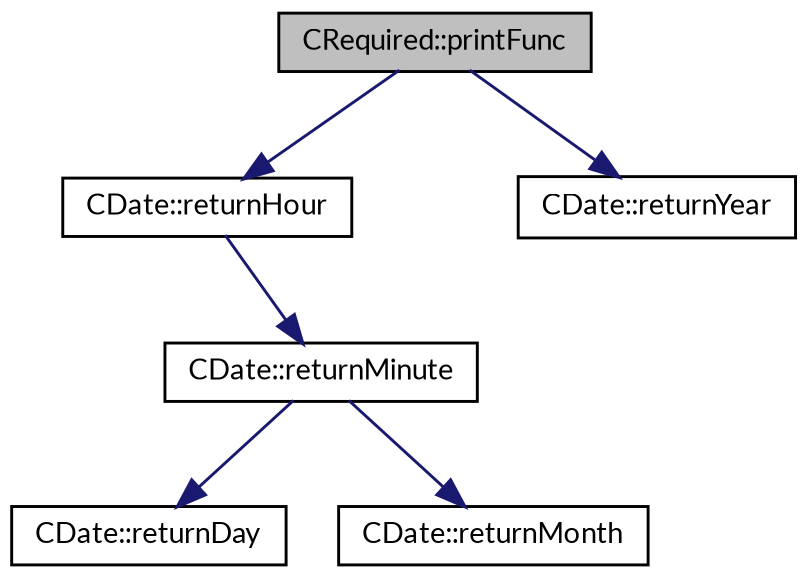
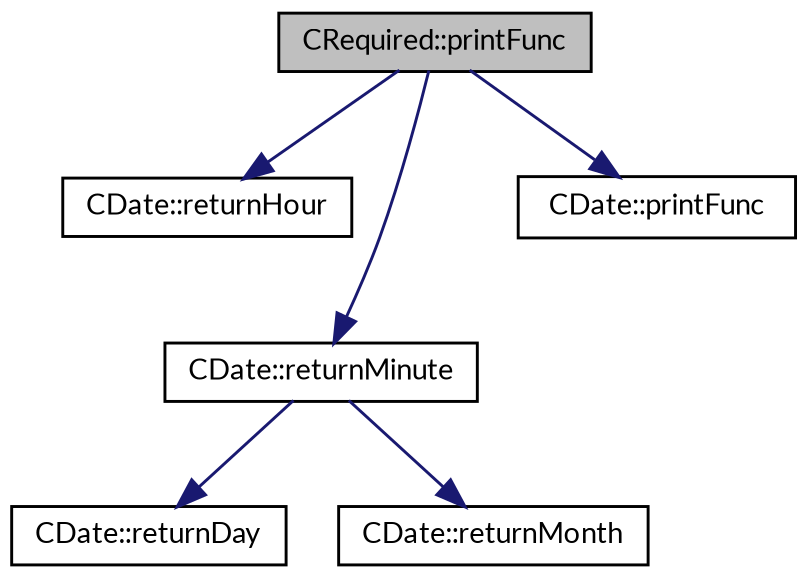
node "CDate::returnYear": label "CDate::returnYear" -> "CDate::printFunc"
edge "CDate::returnHour" -> "CDate::returnMinute": now "CRequired::printFunc" -> "CDate::returnMinute"
